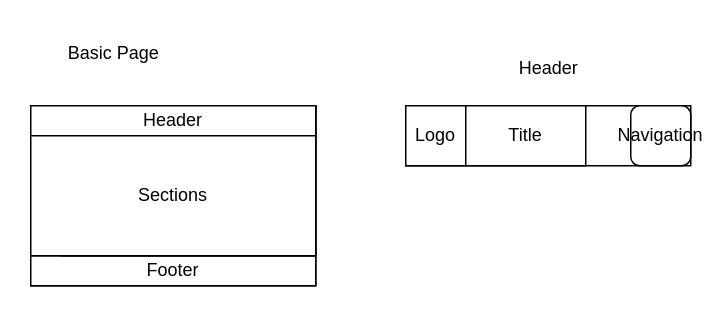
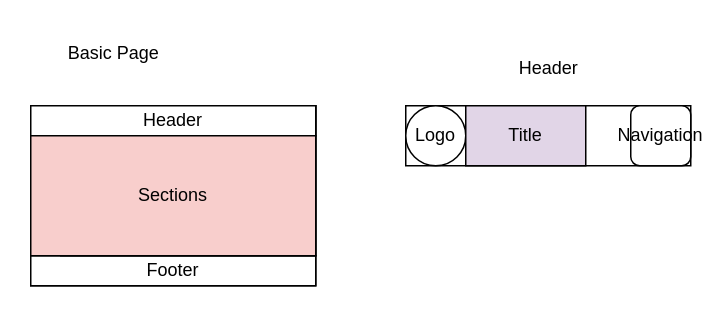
node "Logo": shape rectangle -> ellipse
node "Title": fillcolor #ffffff -> #e1d5e7
node "Sections": fillcolor #ffffff -> #f8cecc
